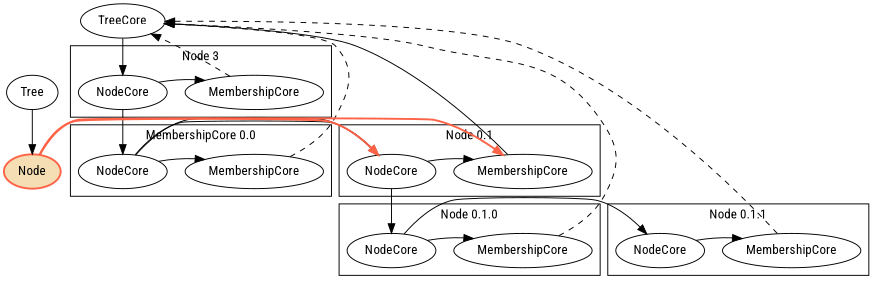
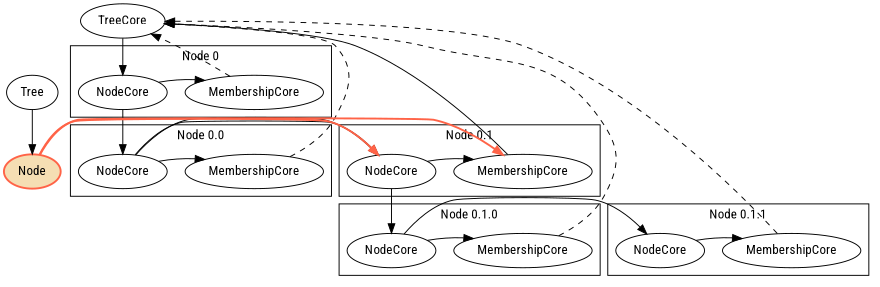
cluster "Node 3": label "Node 3" -> "Node 0"
cluster "MembershipCore 0.0": label "MembershipCore 0.0" -> "Node 0.0"
